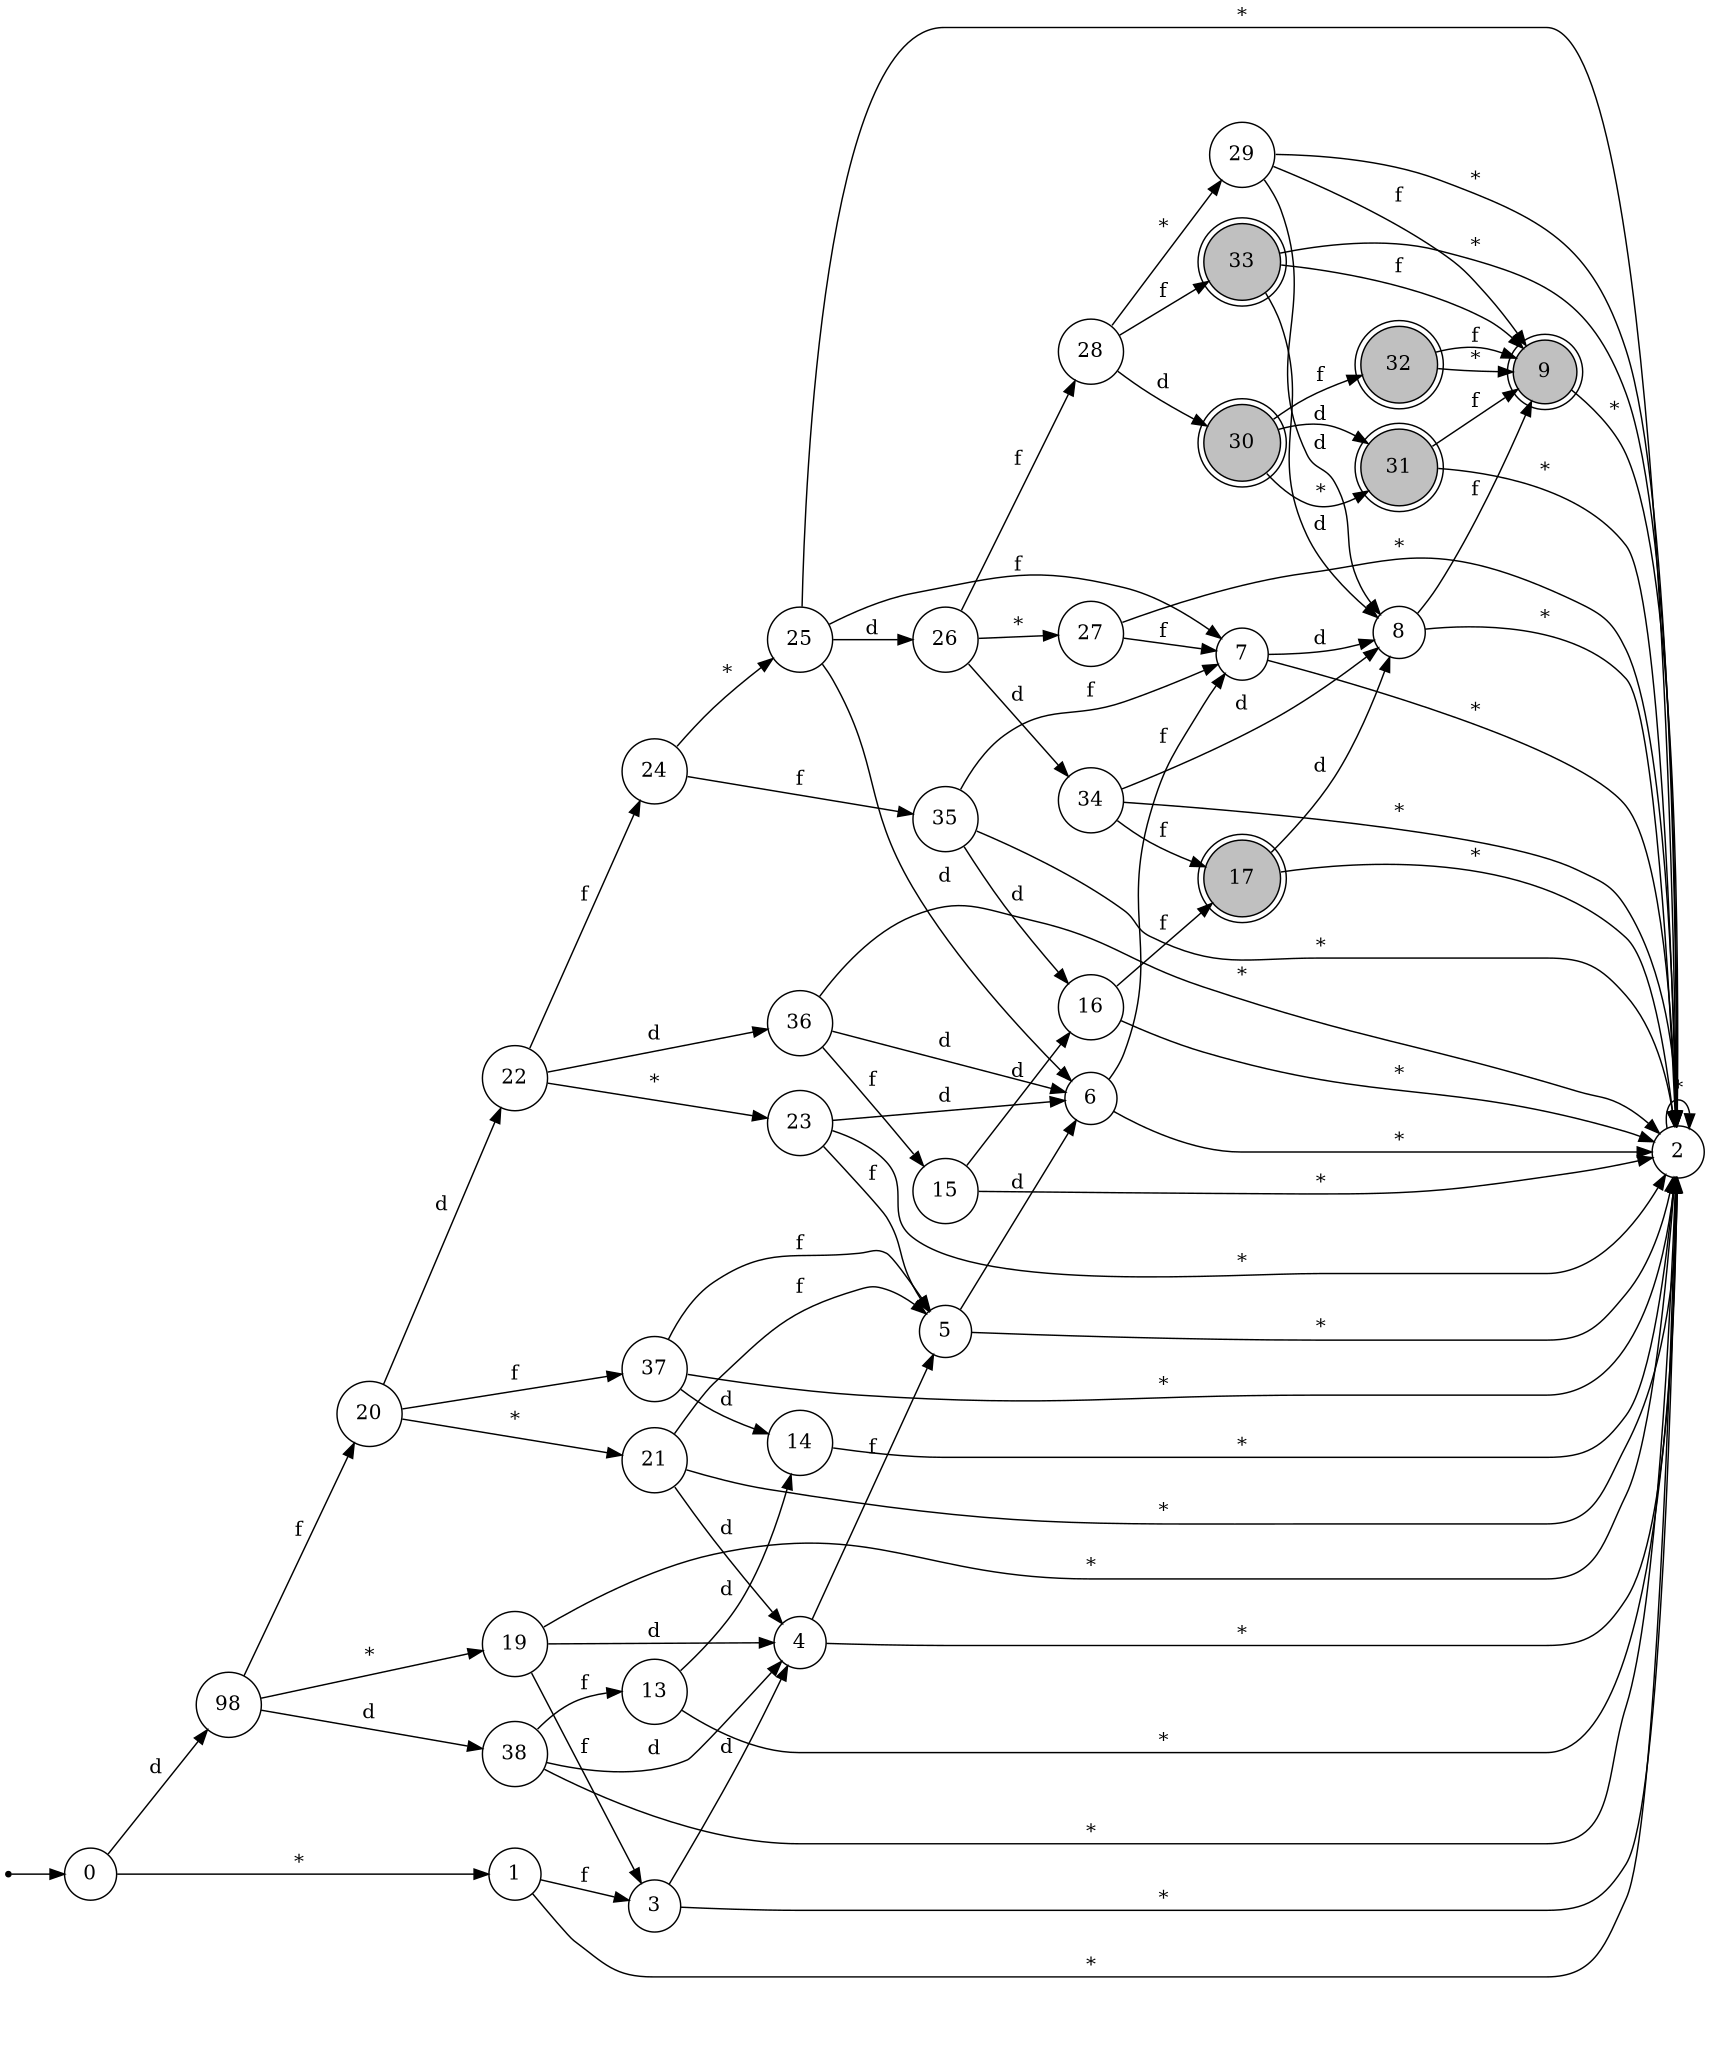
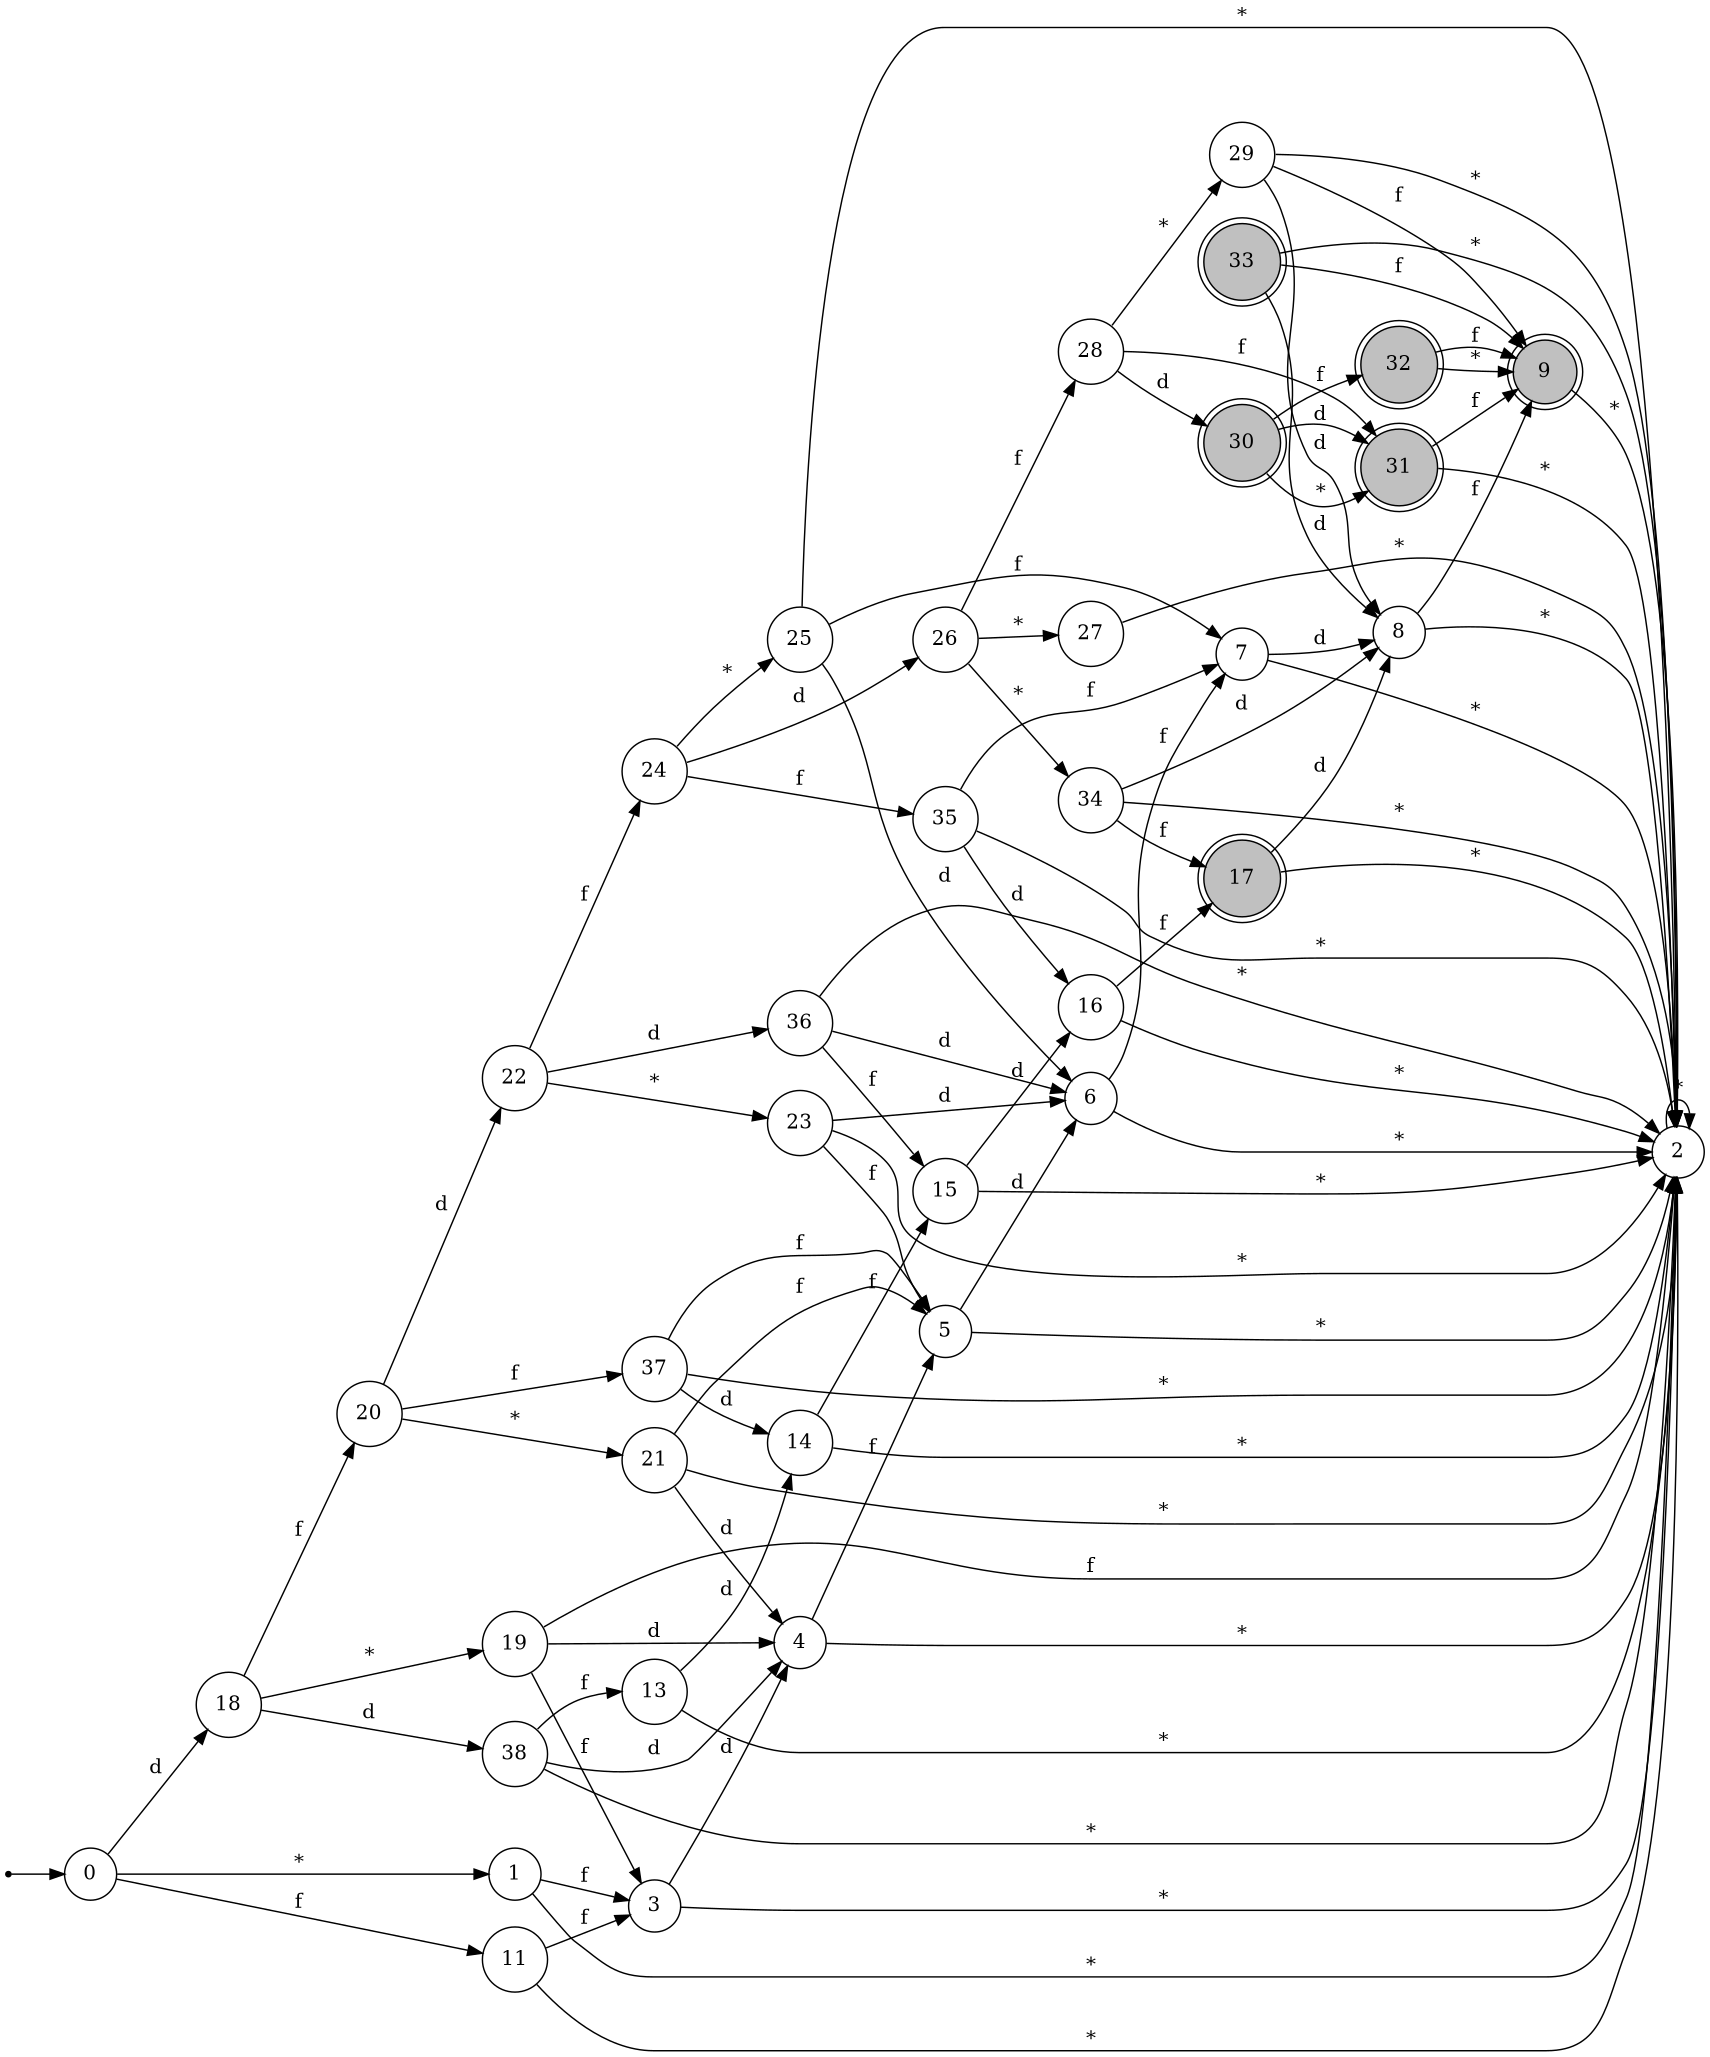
edge "28" -> "33": now "28" -> "31"
edge "25" -> "26": now "24" -> "26"
edge "27" -> "7": removed, label "f"
edge "26" -> "34": label " d " -> " * "
edge "14" -> "15": added, label "f"
edge "19" -> "2": label " * " -> " f "
node "98": label "98" -> "18"
node "11": added
